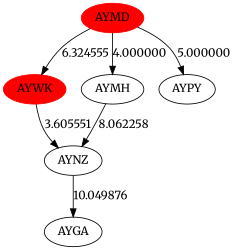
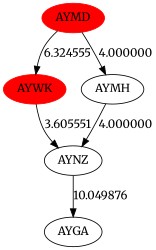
node "AYPY": removed
edge "AYMH" -> "AYNZ": label "8.062258" -> "4.000000"
